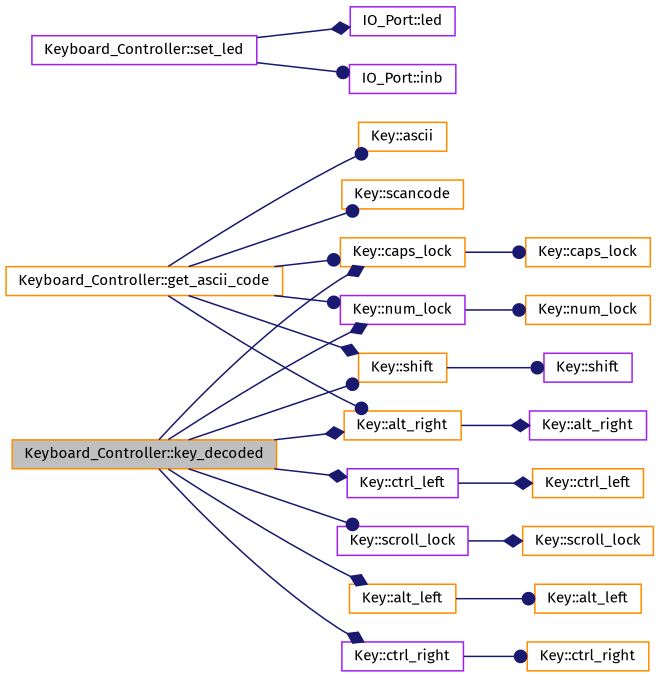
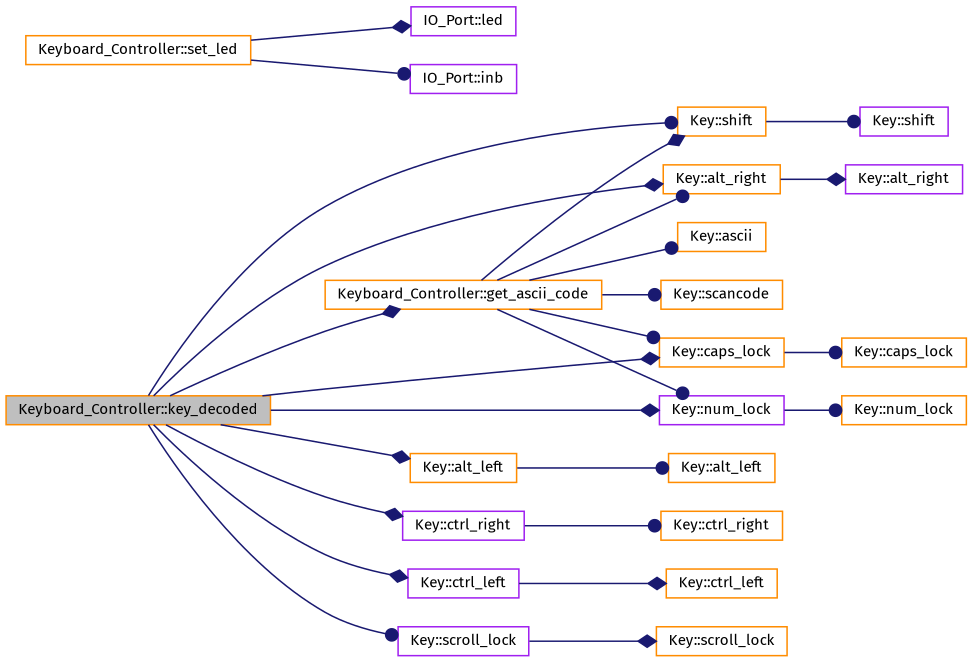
node "Keyboard_Controller::set_led": color purple -> darkorange
edge "Keyboard_Controller::key_decoded" -> "Keyboard_Controller::get_ascii_code": added
